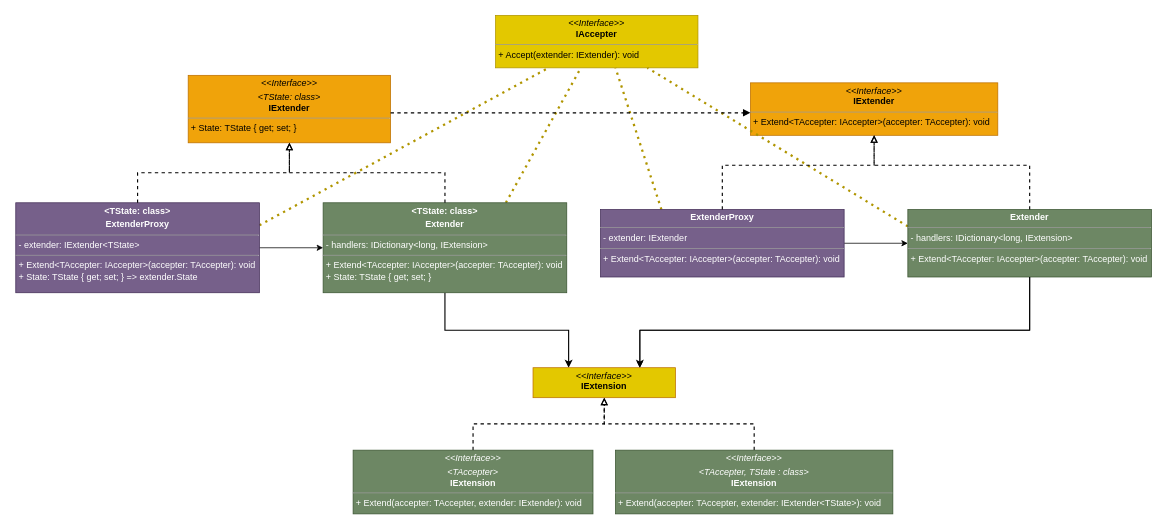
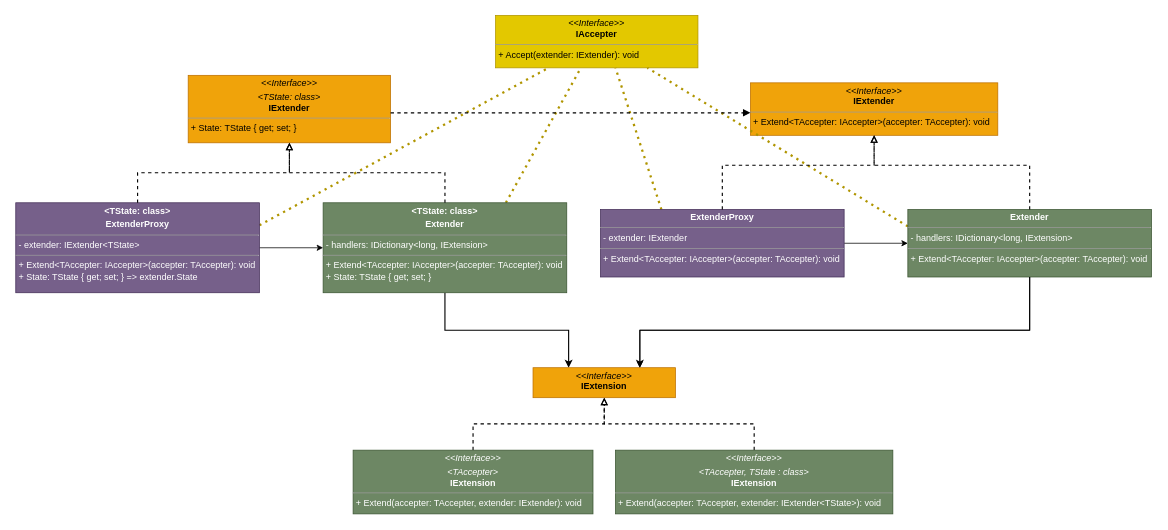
node "<<Interface>> IExtension": fillcolor #e3c800 -> #f0a30a
